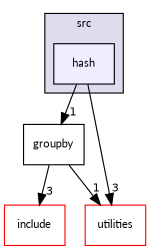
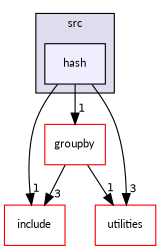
edge "hash" -> "include": added
node "groupby": color black -> red
